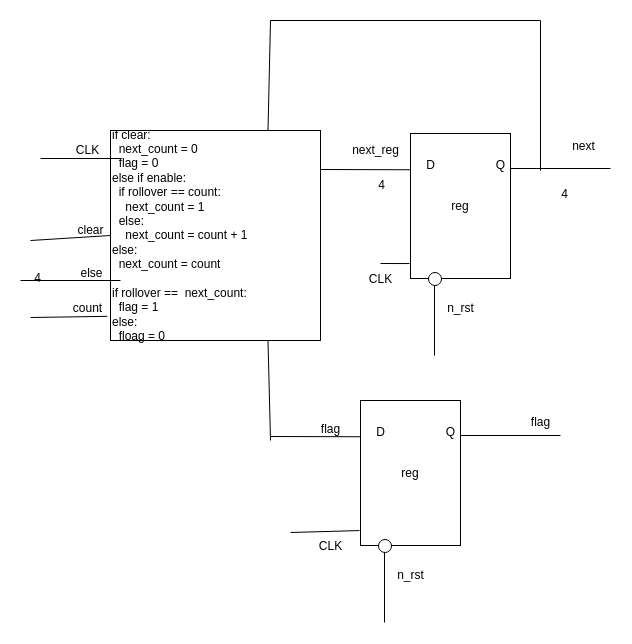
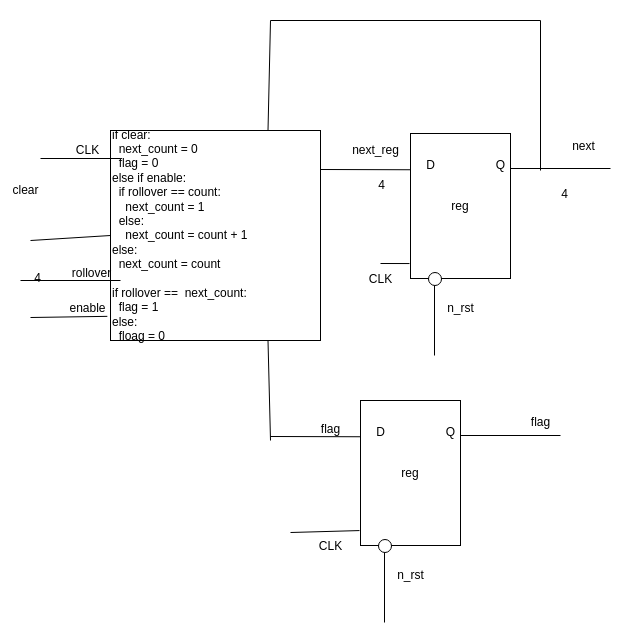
node "clear": moved (91, 231) -> (26, 191)
node "else": label "else" -> "rollover"
node "count": label "count" -> "enable"
